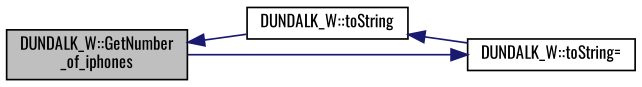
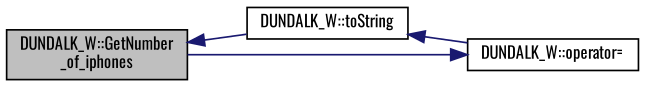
node "DUNDALK_W::toString=": label "DUNDALK_W::toString=" -> "DUNDALK_W::operator="
